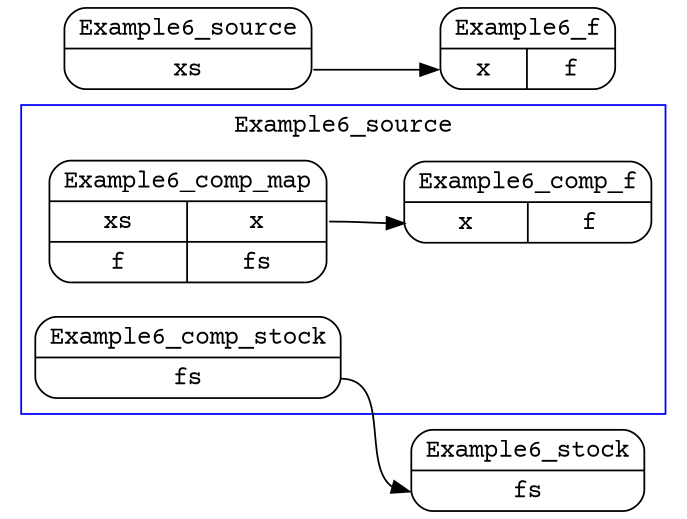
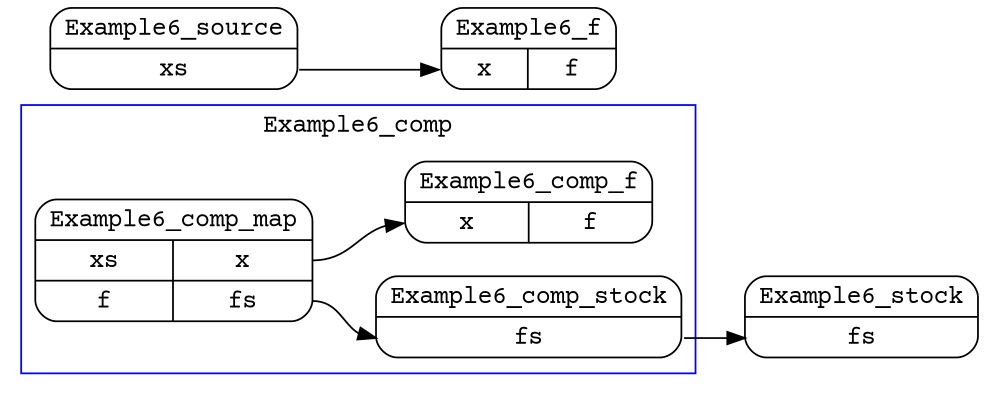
cluster "Example6_source": label "Example6_source" -> "Example6_comp"
edge "Example6_comp_map" -> "Example6_comp_stock": added
